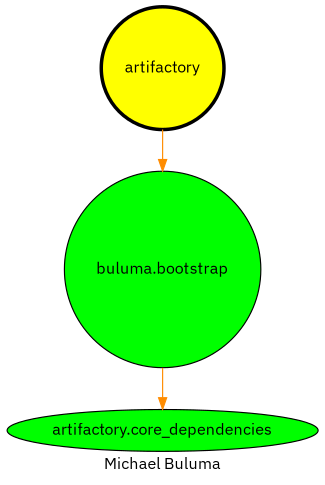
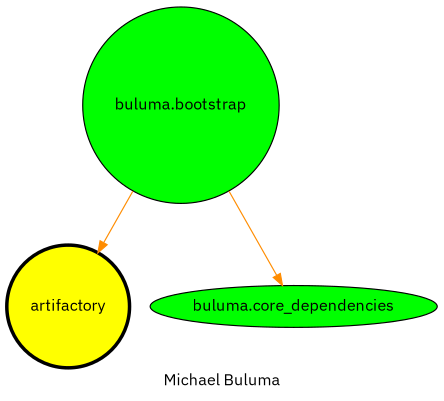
edge "artifactory" -> "buluma.bootstrap": reversed
node "artifactory.core_dependencies": label "artifactory.core_dependencies" -> "buluma.core_dependencies"
